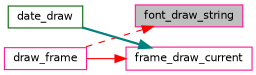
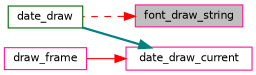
edge "draw_frame" -> "font_draw_string": now "date_draw" -> "font_draw_string"
node "frame_draw_current": label "frame_draw_current" -> "date_draw_current"
